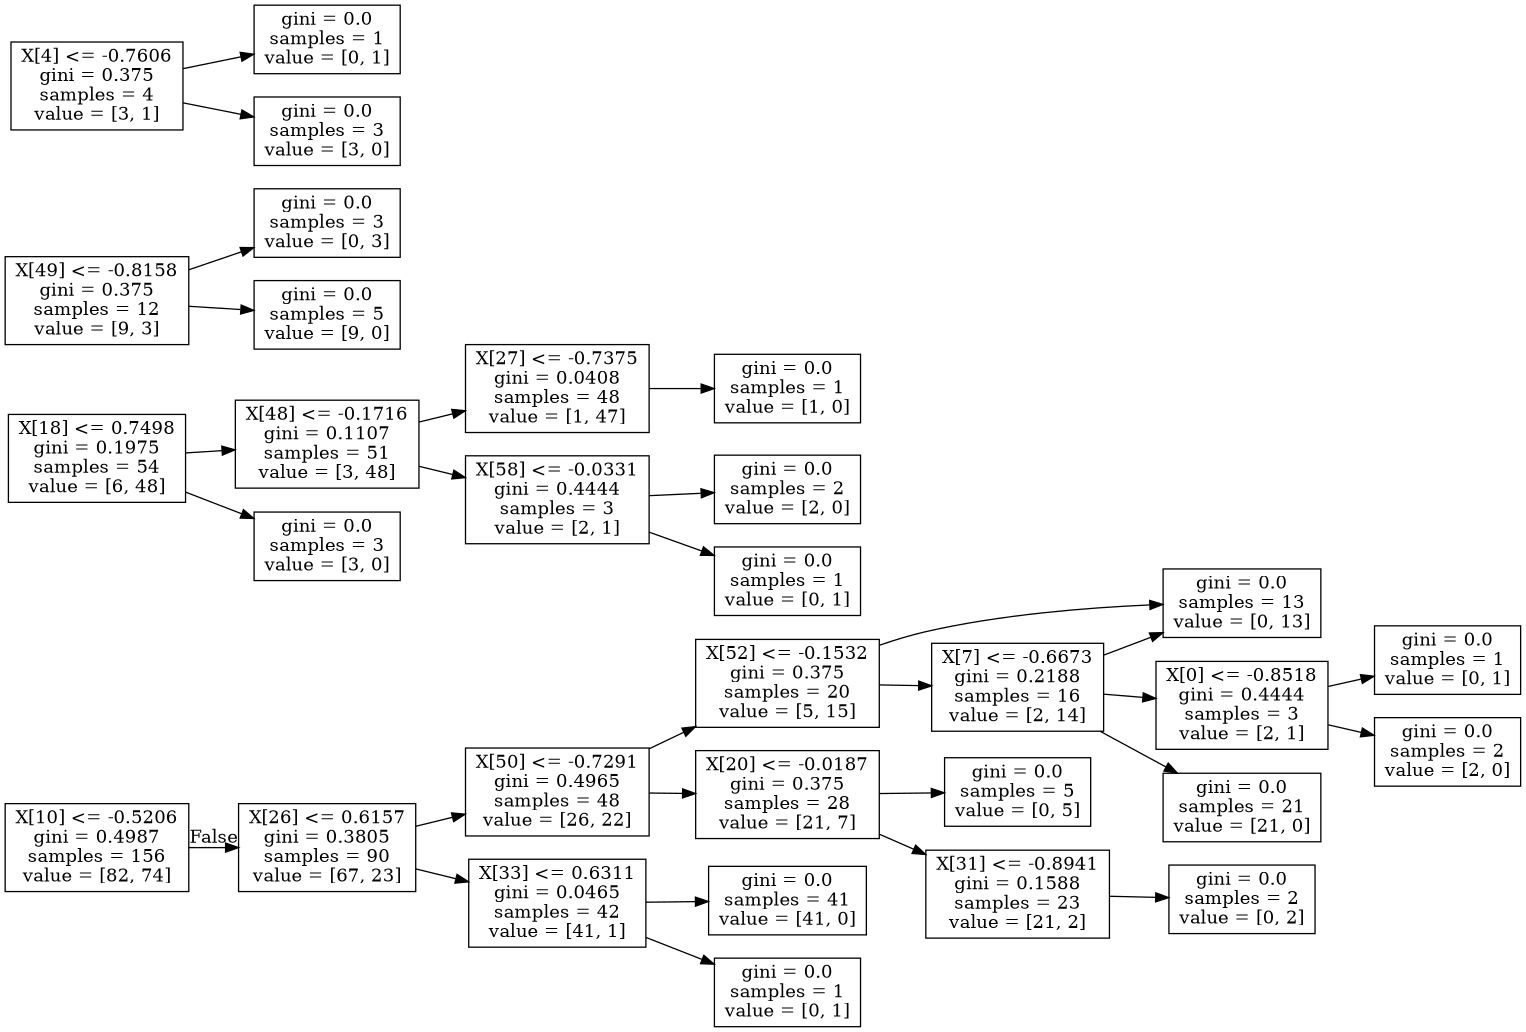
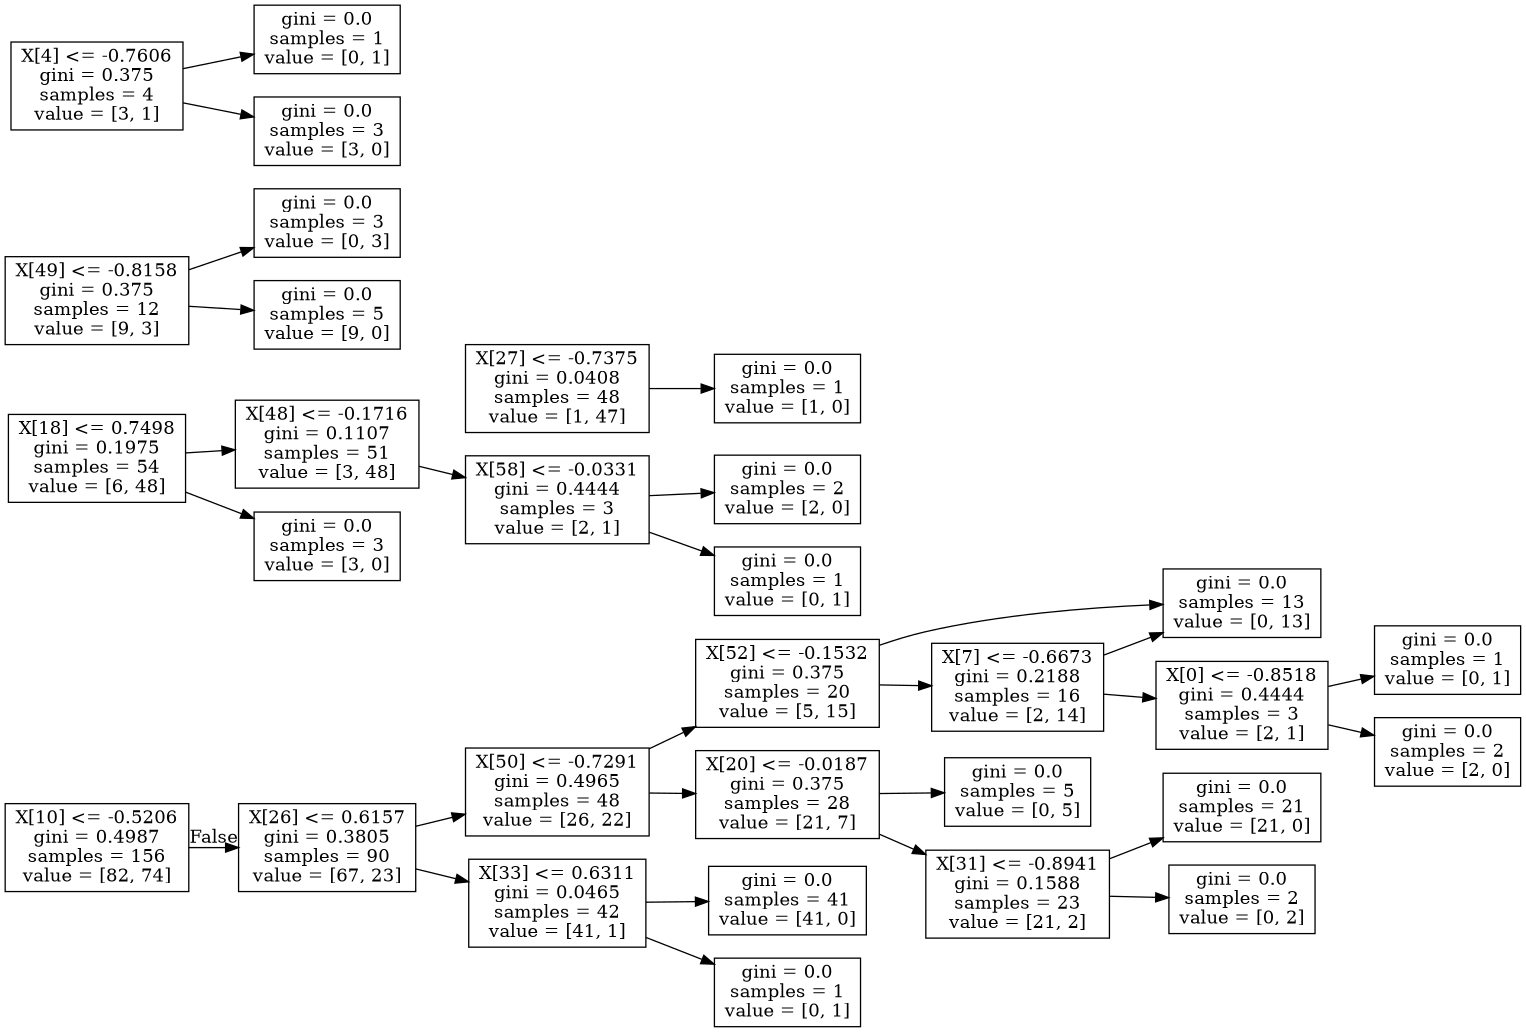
edge "X[48] <= -0.1716 gini = 0.1107 samples = 51 value = [3, 48]" -> "X[27] <= -0.7375 gini = 0.0408 samples = 48 value = [1, 47]": removed
edge "X[7] <= -0.6673 gini = 0.2188 samples = 16 value = [2, 14]" -> "gini = 0.0 samples = 21 value = [21, 0]": now "X[31] <= -0.8941 gini = 0.1588 samples = 23 value = [21, 2]" -> "gini = 0.0 samples = 21 value = [21, 0]"
